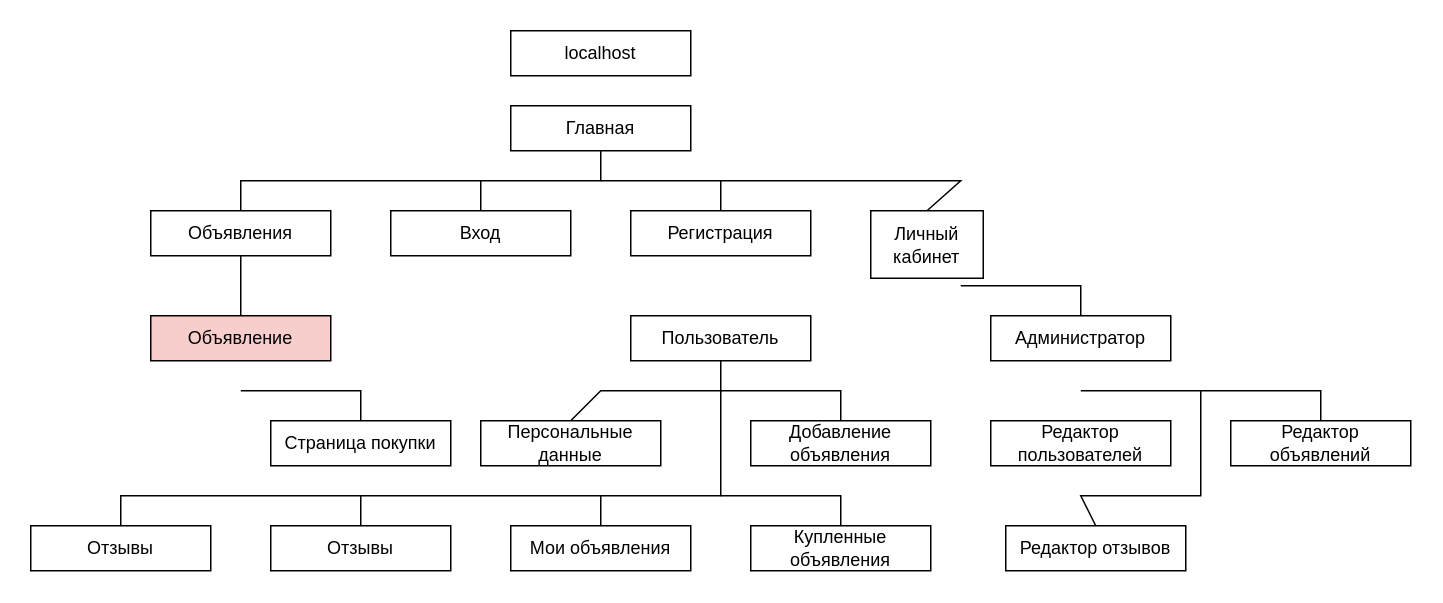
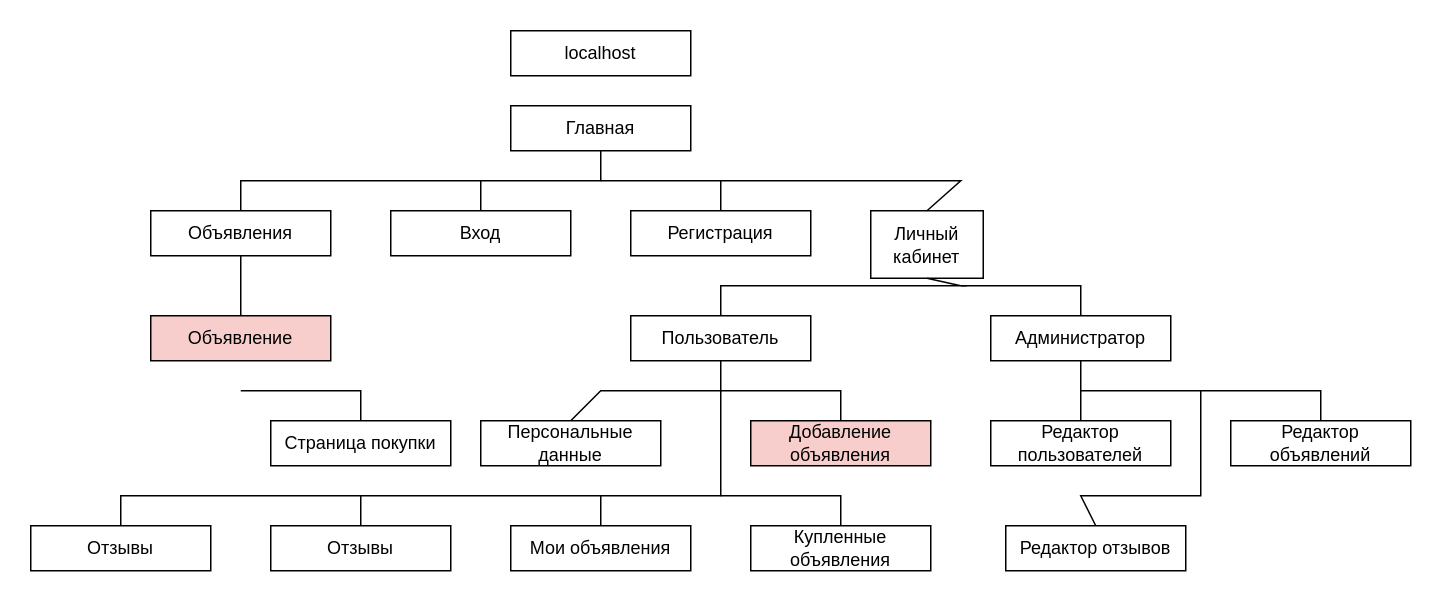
edge "Личный кабинет" -- "Пользователь": added
edge "Администратор" -- "Редактор пользователей": added
node "Добавление объявления": fillcolor #ffffff -> #f8cecc
